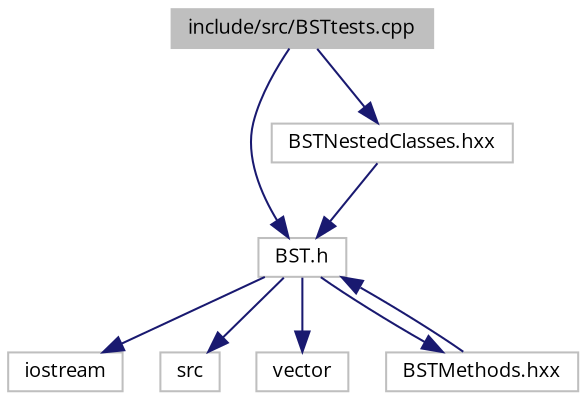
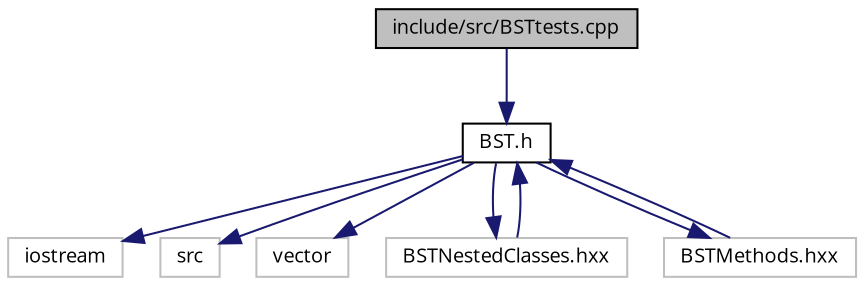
node "include/src/BSTtests.cpp": color grey75 -> black
edge "include/src/BSTtests.cpp" -> "BSTNestedClasses.hxx": now "BST.h" -> "BSTNestedClasses.hxx"
node "BST.h": color grey75 -> black
